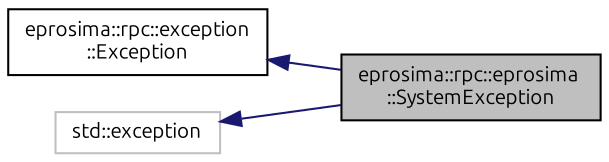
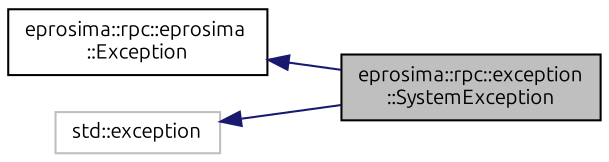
node "eprosima::rpc::exception ::Exception": label "eprosima::rpc::exception ::Exception" -> "eprosima::rpc::eprosima ::Exception"
node "eprosima::rpc::eprosima ::SystemException": label "eprosima::rpc::eprosima ::SystemException" -> "eprosima::rpc::exception ::SystemException"
